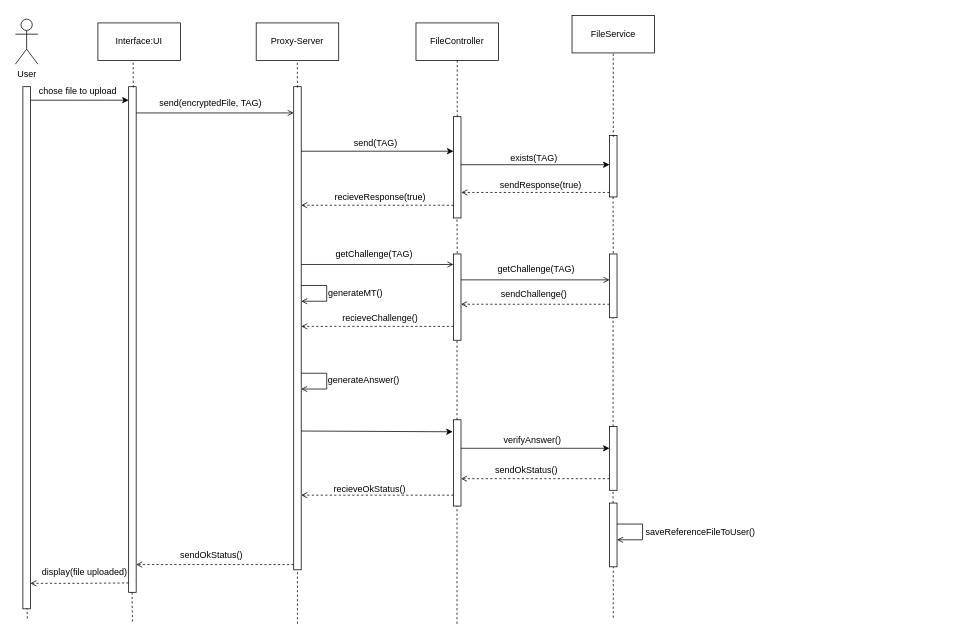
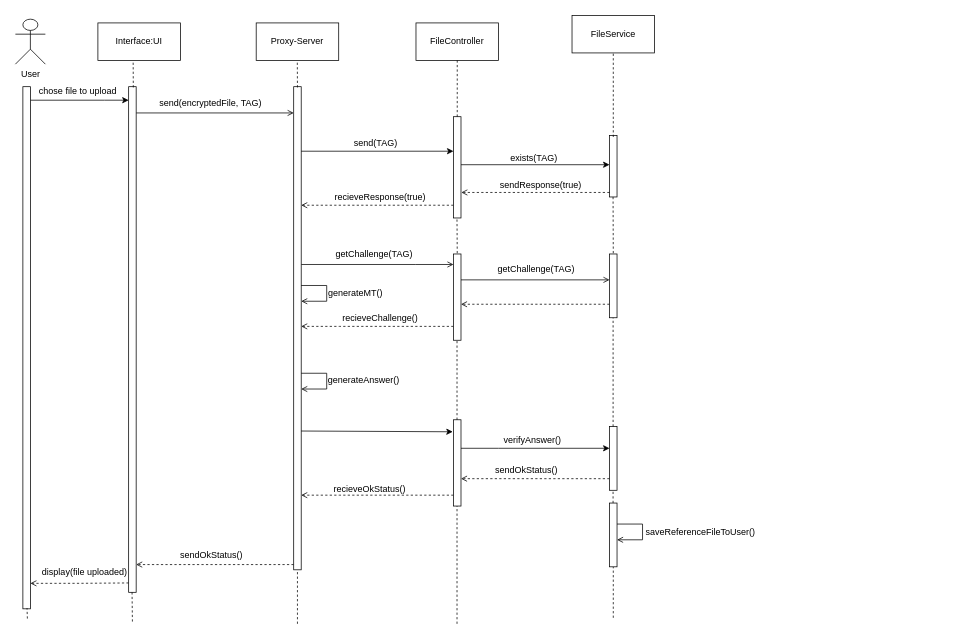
node "User": size 23x45 -> 30x45
node "sendChallenge()": removed
